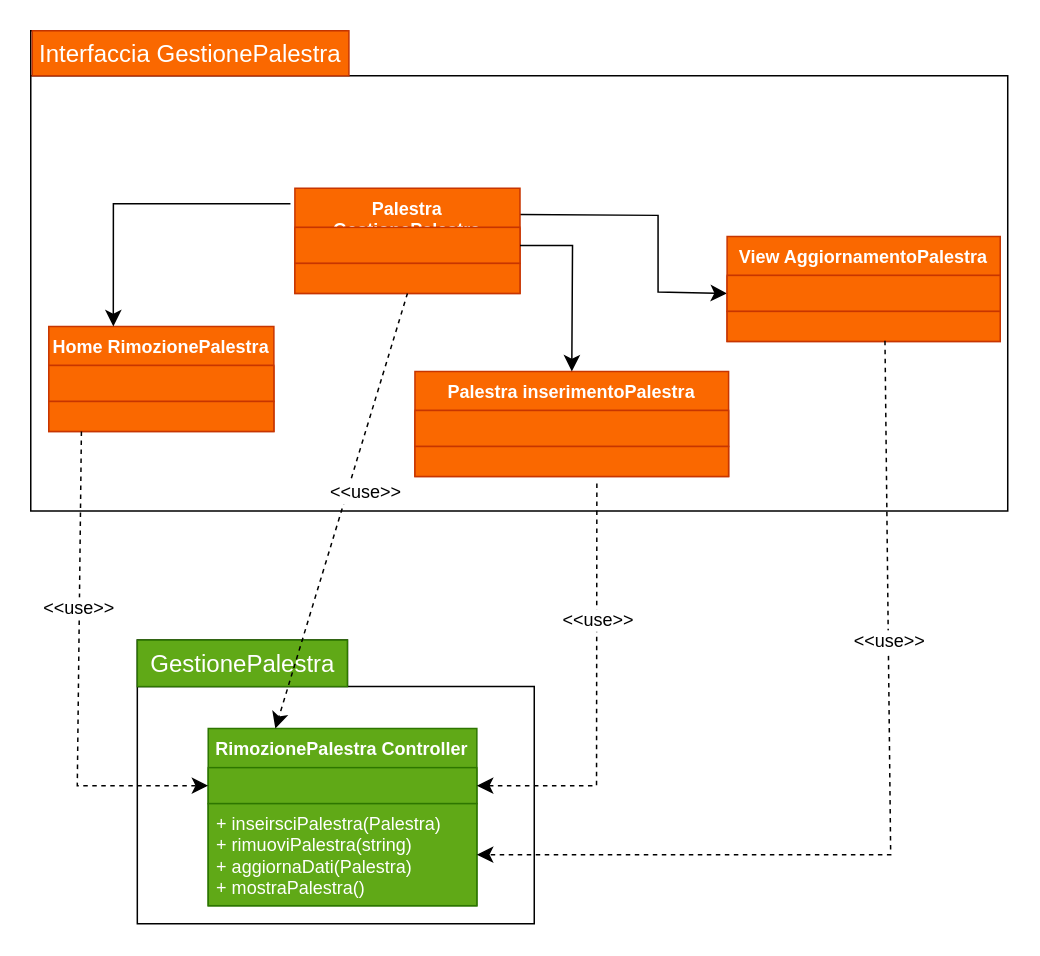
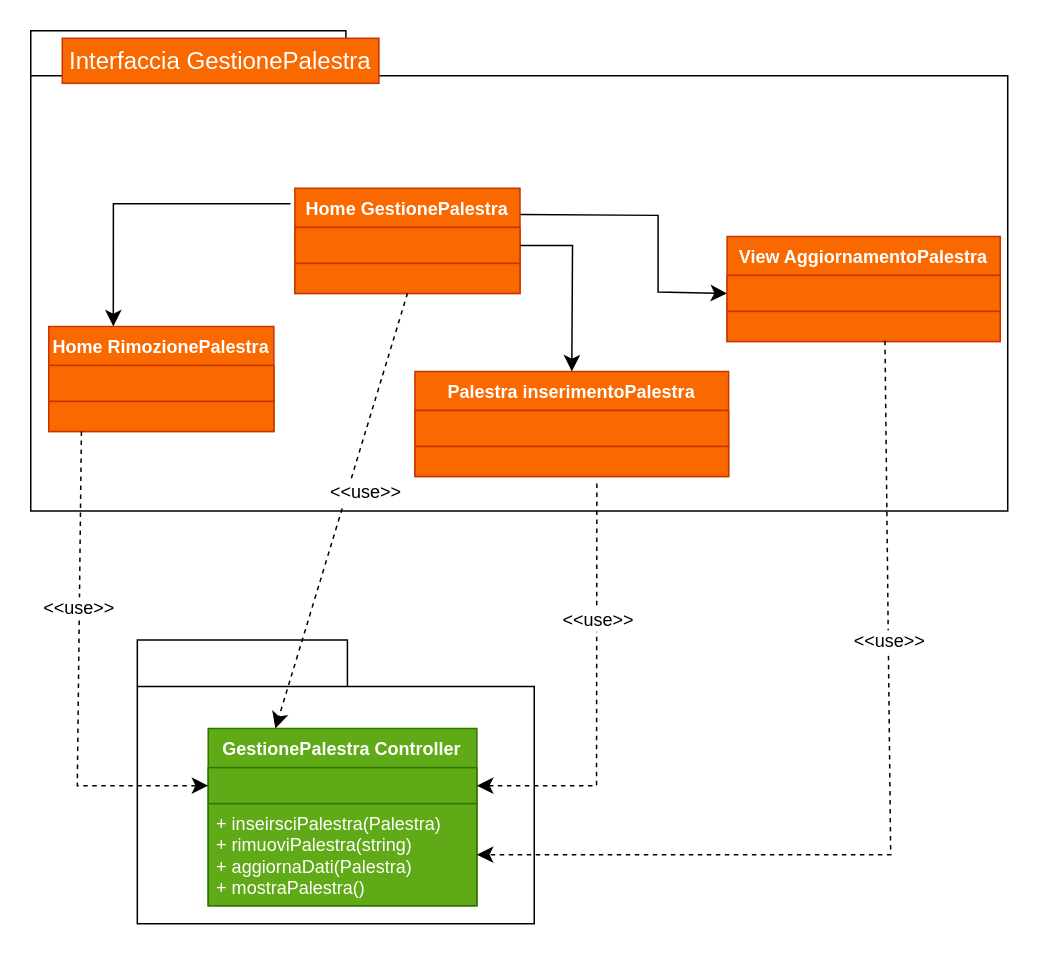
node "Interfaccia GestionePalestra": moved (191, 53) -> (221, 61)
node "Palestra GestionePalestra": label "Palestra GestionePalestra" -> "Home GestionePalestra"
node "GestionePalestra": removed
node "RimozionePalestra Controller": label "RimozionePalestra Controller" -> "GestionePalestra Controller"
